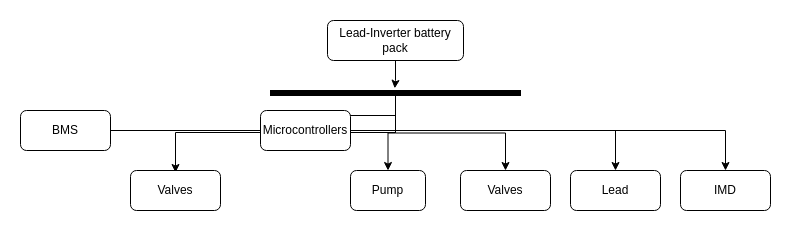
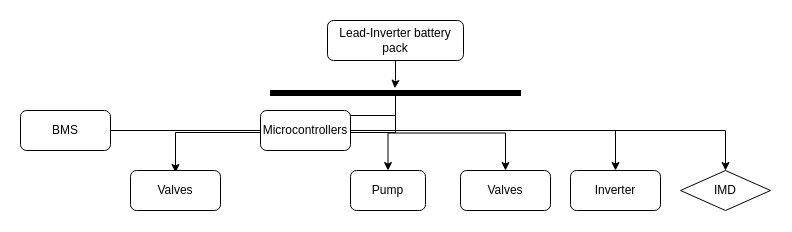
node "Lead": label "Lead" -> "Inverter"
node "IMD": shape rounded rectangle -> diamond
